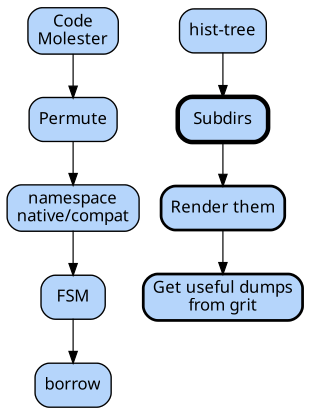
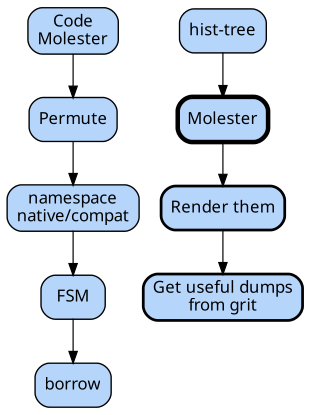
node "Subdirs": label "Subdirs" -> "Molester"
